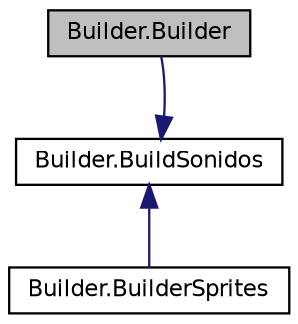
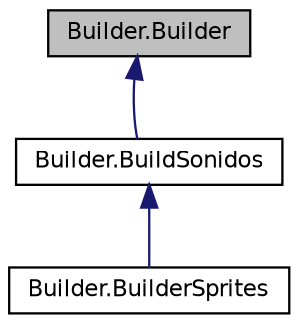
edge "Builder.Builder" -> "Builder.BuildSonidos": reversed
